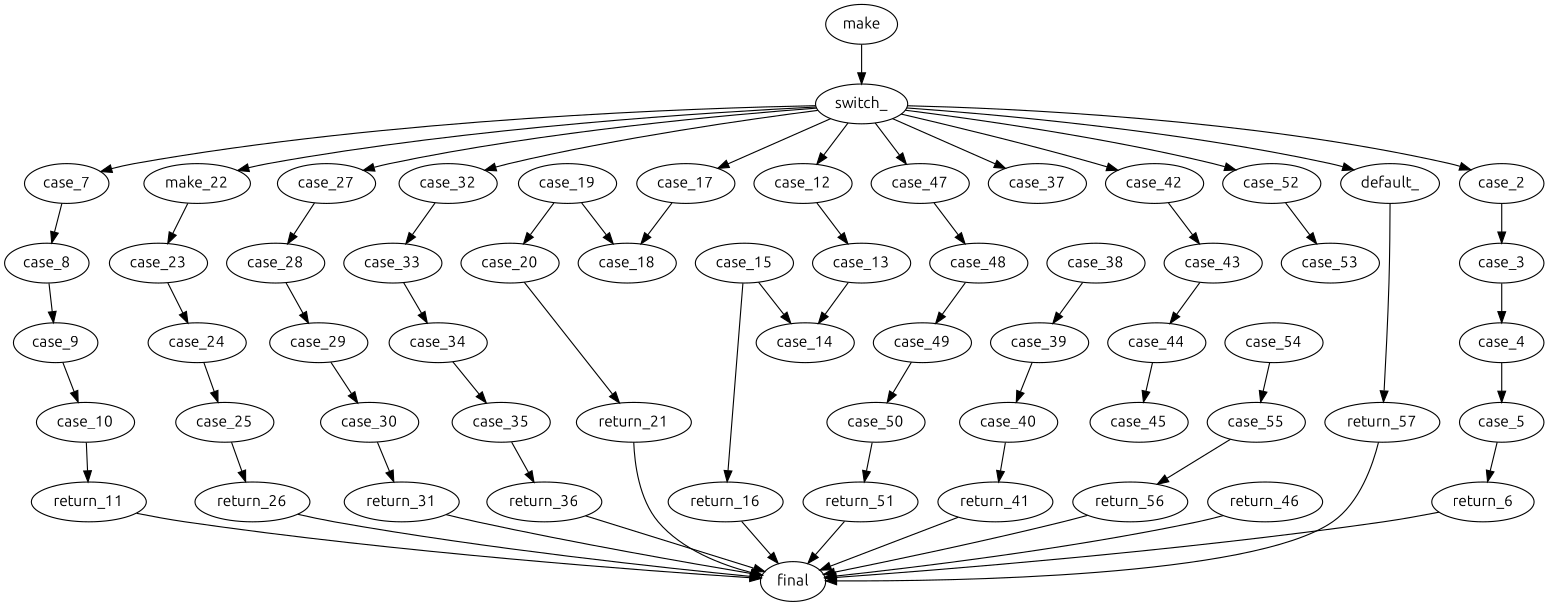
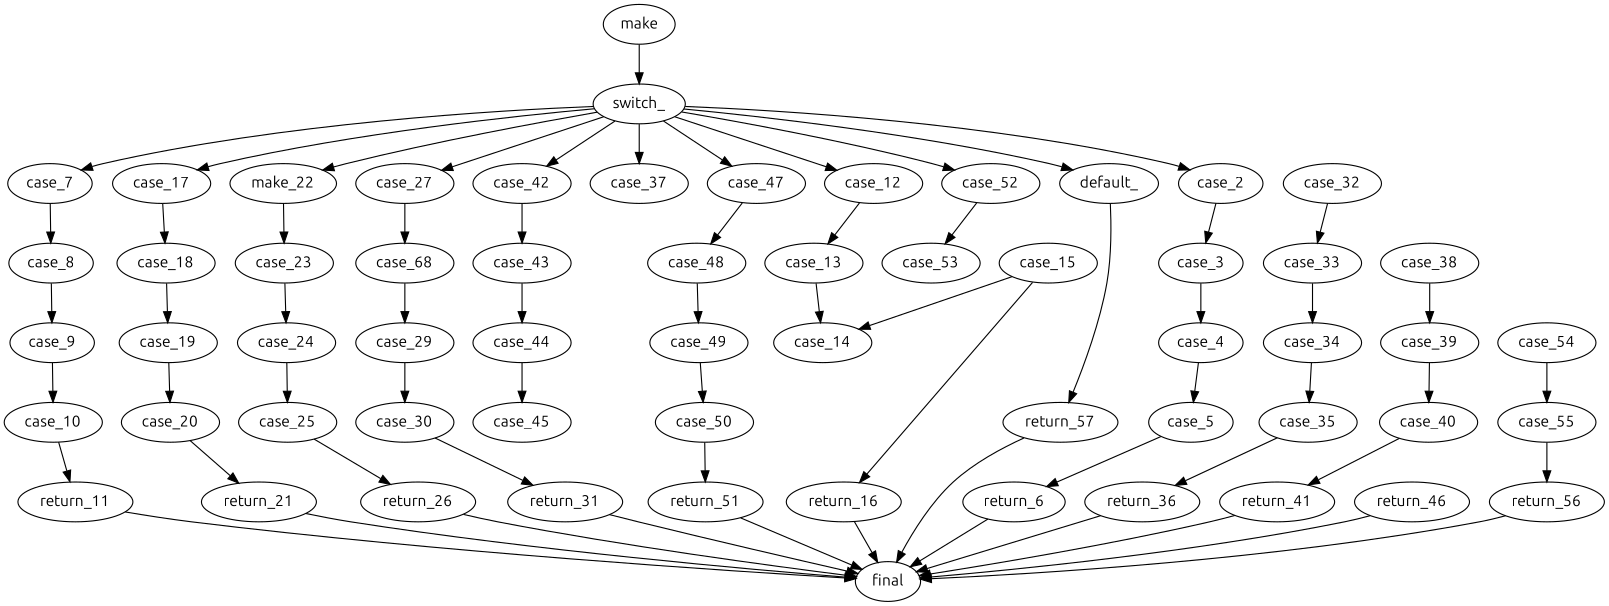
edge "switch_" -> "case_32": removed
edge "case_19" -> "case_18": reversed
node "case_28": label "case_28" -> "case_68"
